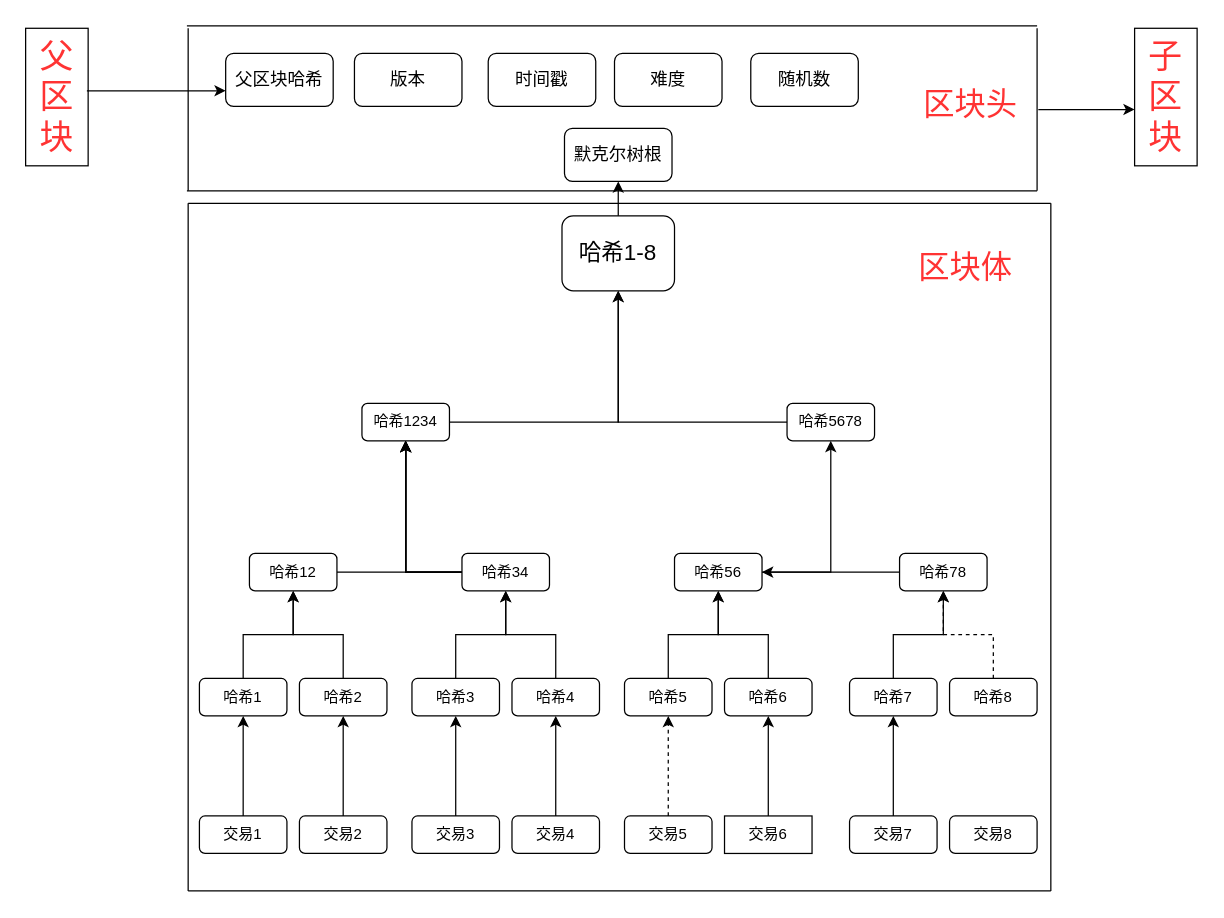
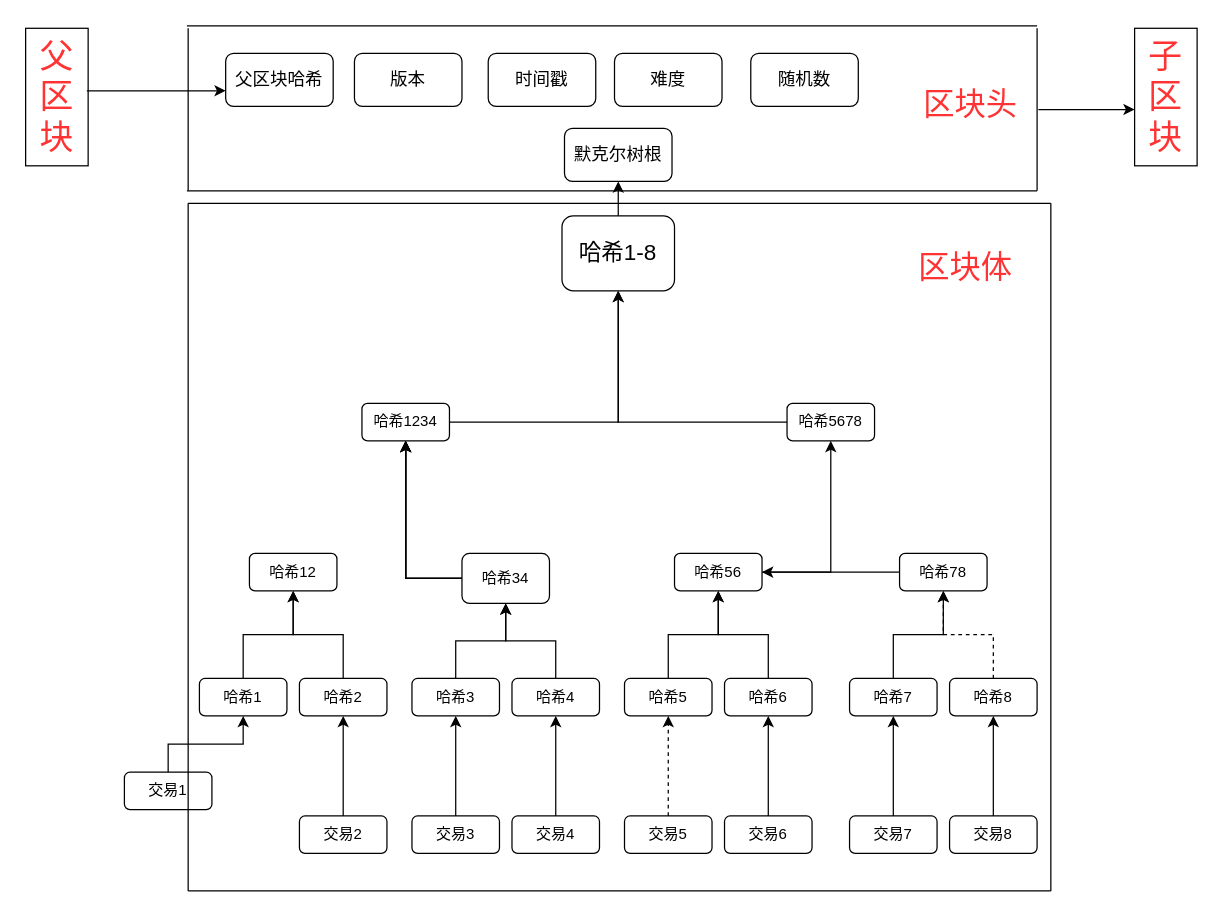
edge "哈希12" -> "哈希1234": removed
node "哈希34": size 88x38 -> 88x50
edge "交易8" -> "哈希8": added
node "交易1": moved (243, 834) -> (168, 791)
node "交易6": shape rectangle -> rounded rectangle
